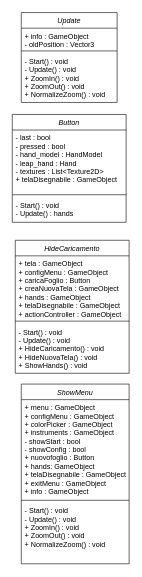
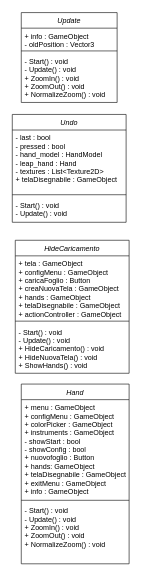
node "Button": label "Button" -> "Undo"
node "- Start() : void - Update() : hands": label "- Start() : void - Update() : hands" -> "- Start() : void - Update() : void"
node "ShowMenu": label "ShowMenu" -> "Hand"
